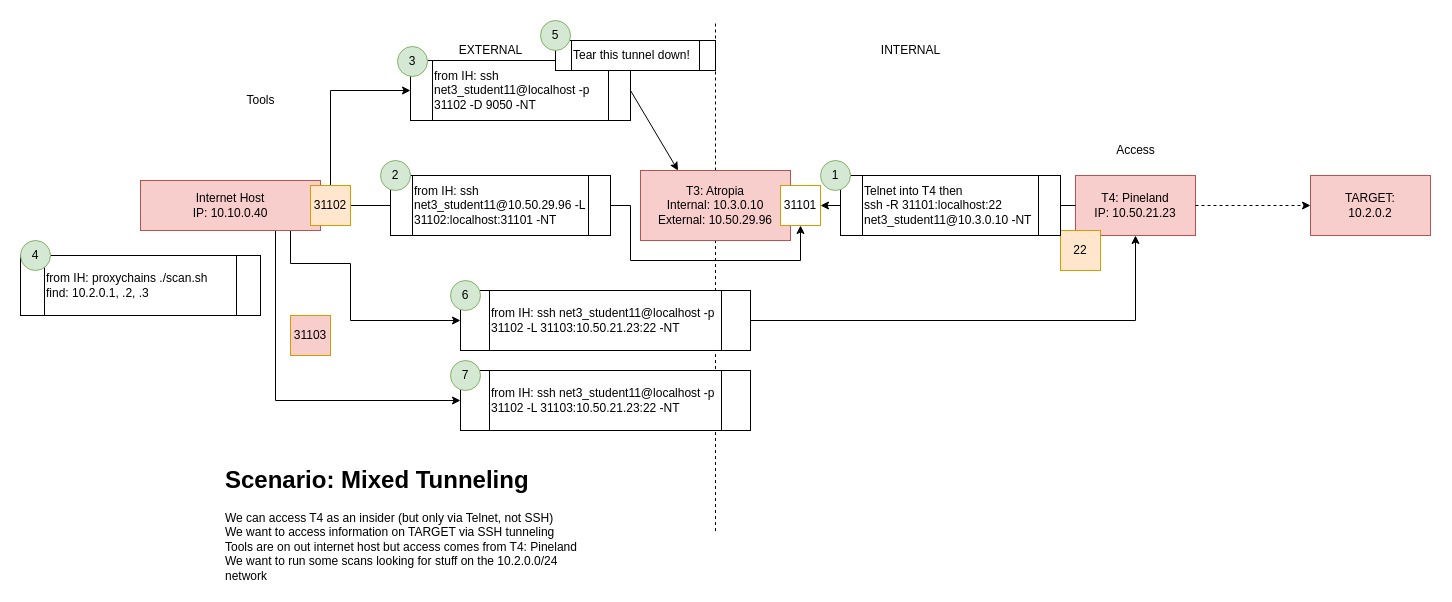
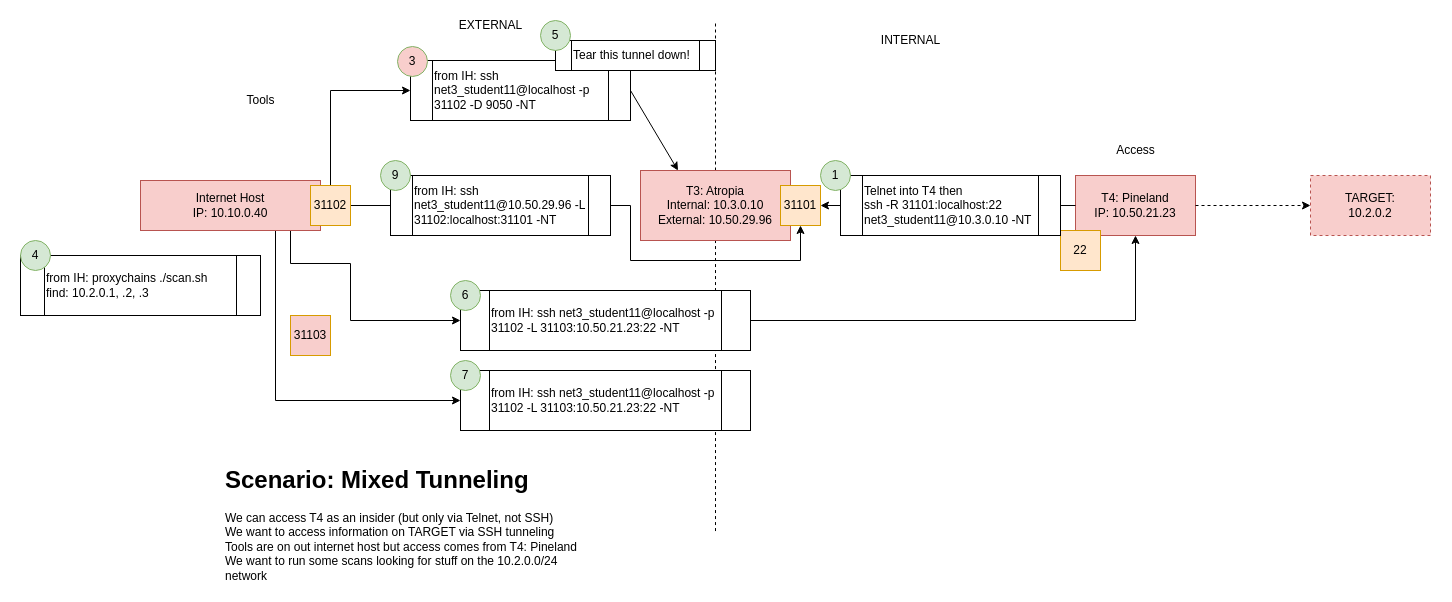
node "EXTERNAL": moved (491, 51) -> (491, 26)
node "INTERNAL": moved (911, 51) -> (911, 41)
node "3": fillcolor #d5e8d4 -> #f8cecc
node "2": label "2" -> "9"
node "31101": fillcolor #ffffff -> #ffe6cc
node "TARGET: 10.2.0.2": style solid -> dashed
